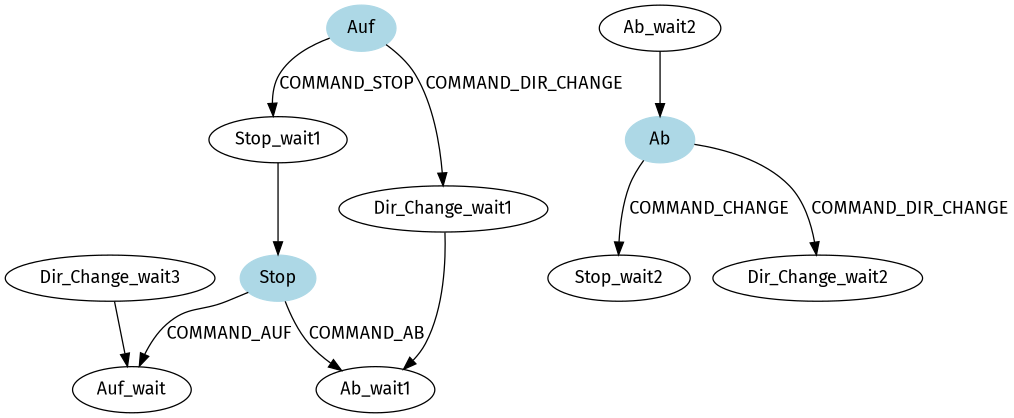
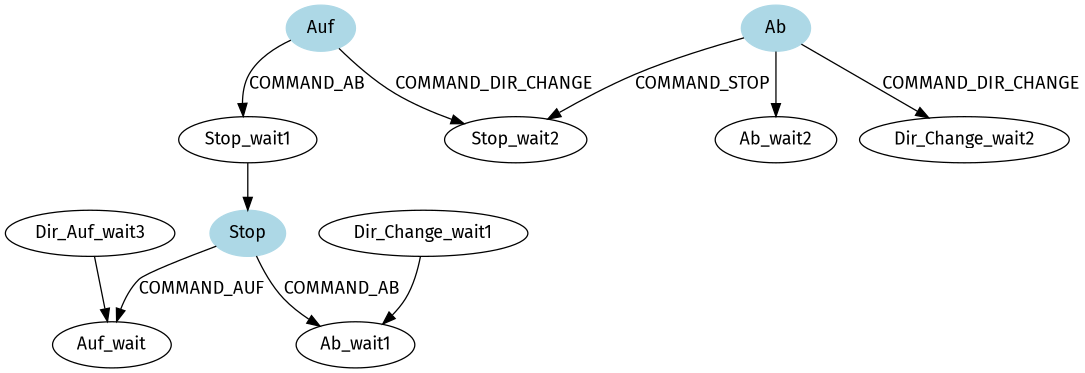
edge "Ab_wait2" -> "Ab": reversed
edge "Auf" -> "Stop_wait1": label "COMMAND_STOP" -> "COMMAND_AB"
edge "Auf" -> "Dir_Change_wait1": now "Auf" -> "Stop_wait2"
edge "Ab" -> "Stop_wait2": label "COMMAND_CHANGE" -> "COMMAND_STOP"
node "Dir_Change_wait3": label "Dir_Change_wait3" -> "Dir_Auf_wait3"
